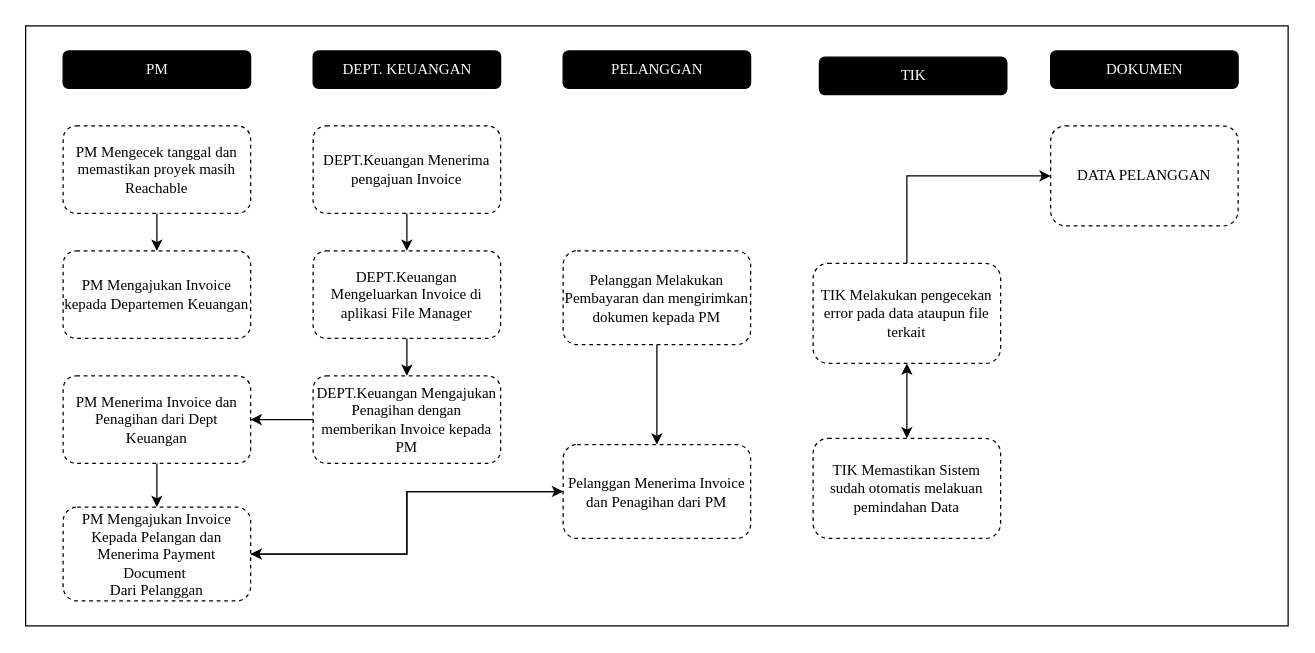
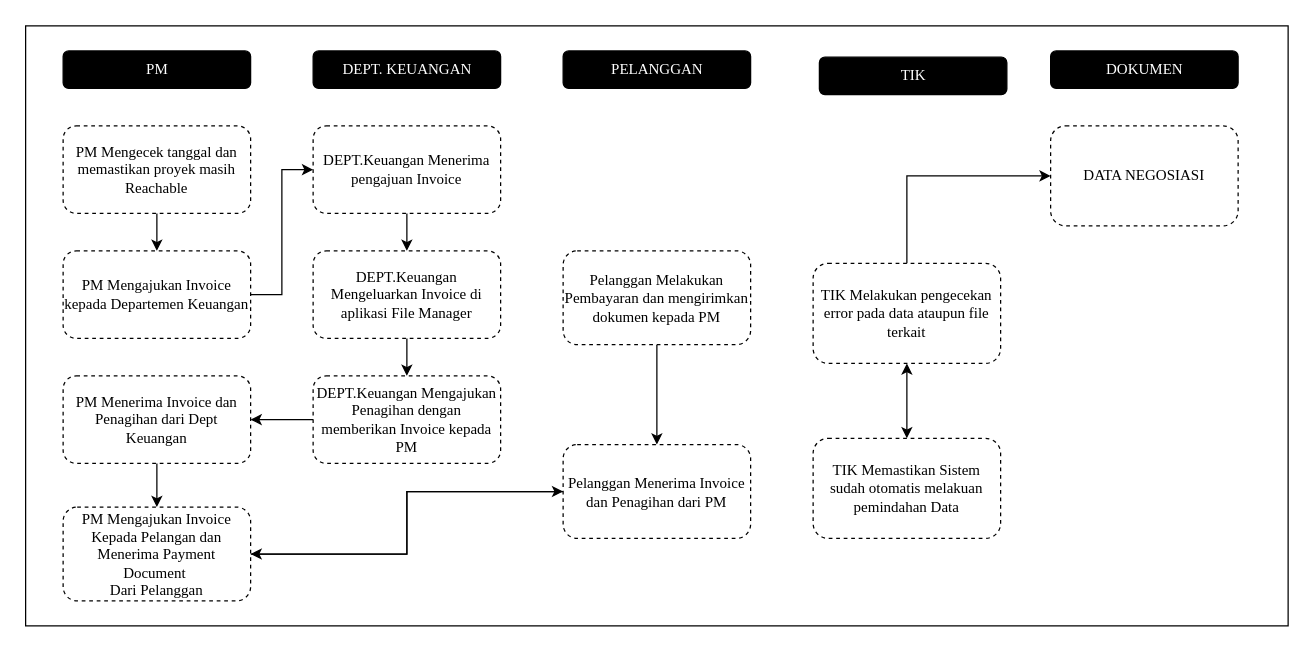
node "DATA PELANGGAN": label "DATA PELANGGAN" -> "DATA NEGOSIASI"
edge "PM Mengajukan Invoice kepada Departemen Keuangan" -> "DEPT.Keuangan Menerima pengajuan Invoice": added
